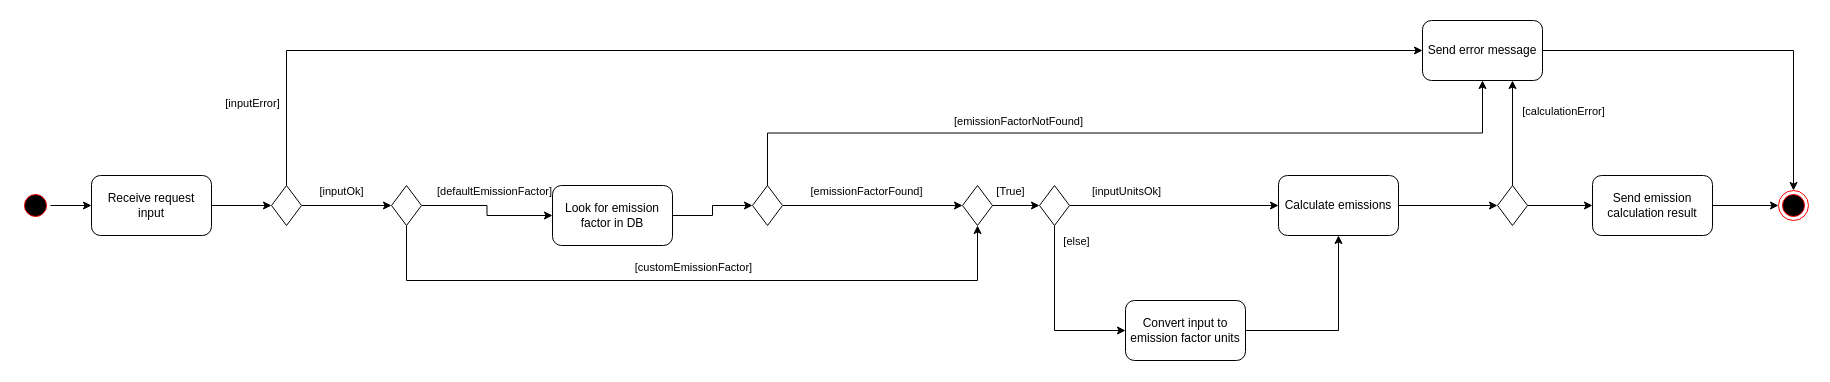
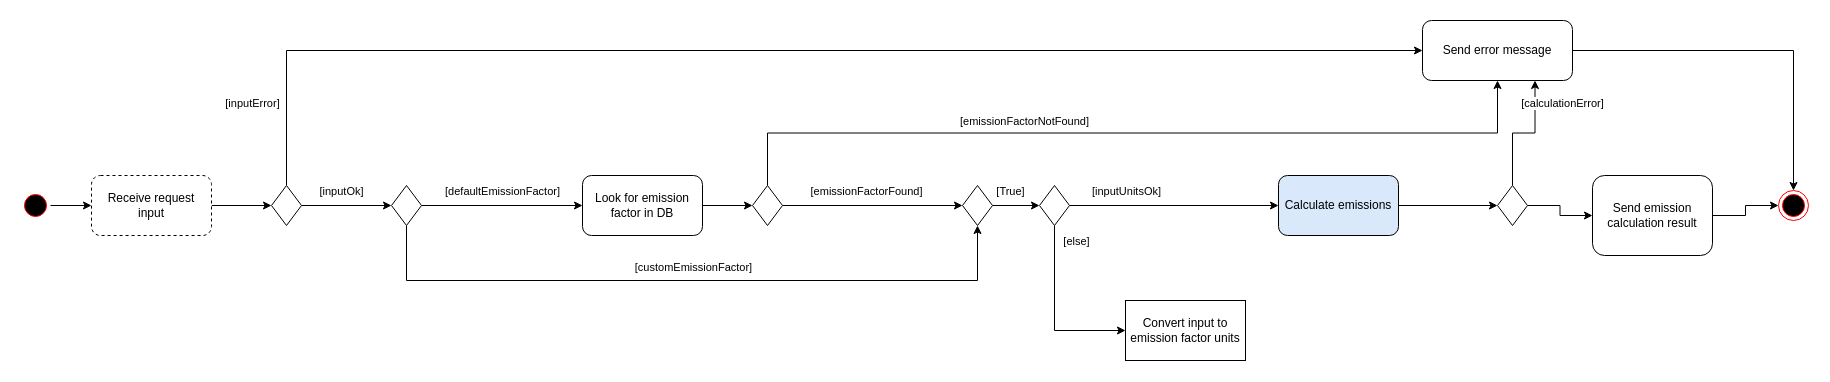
node "Send error message": size 120x60 -> 150x60
node "Receive request input": style solid -> dashed
node "Calculate emissions": fillcolor #ffffff -> #dae8fc
node "Send emission calculation result": size 120x60 -> 120x80
node "Look for emission factor in DB": moved (613, 216) -> (643, 206)
node "Convert input to emission factor units": shape rounded rectangle -> rectangle
edge "Convert input to emission factor units" -> "Calculate emissions": removed
